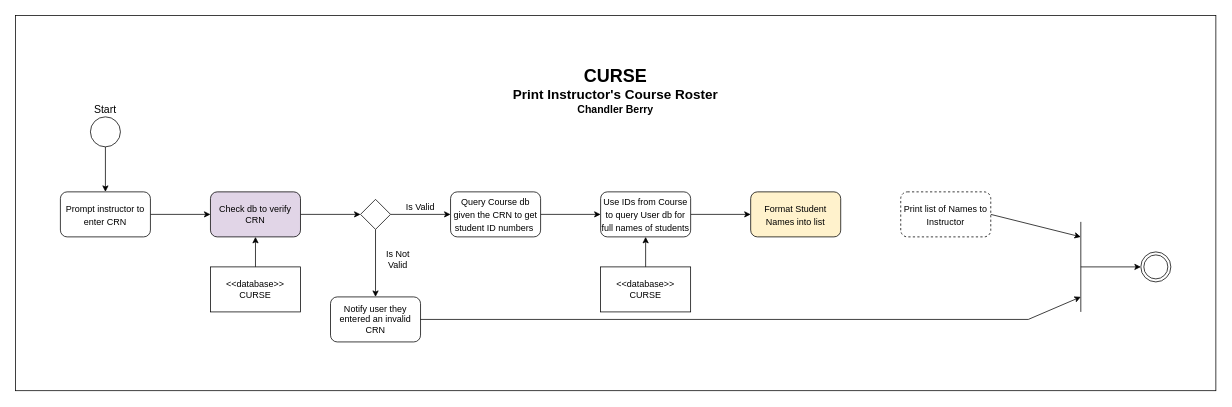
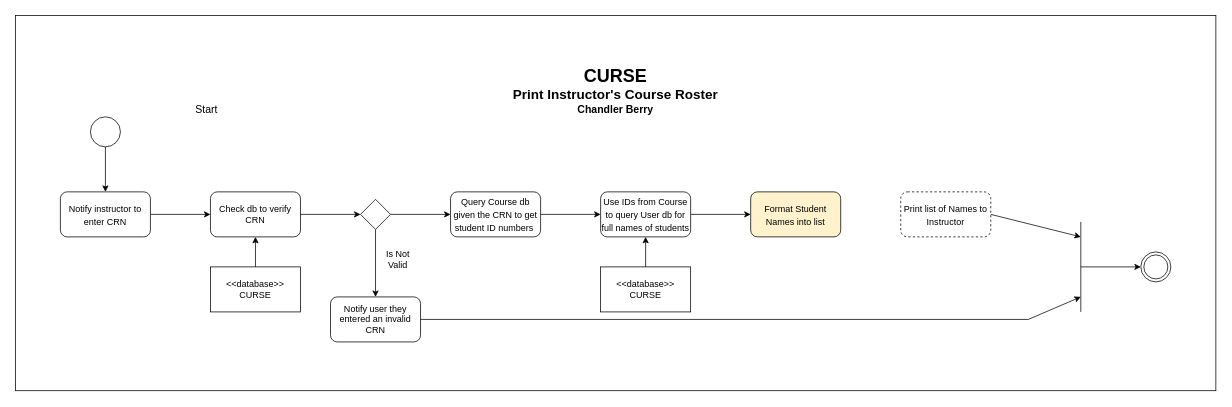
node "Start": moved (105, 109) -> (207, 109)
node "Is Valid": removed
node "Prompt instructor to enter CRN": label "Prompt instructor to enter CRN" -> "Notify instructor to enter CRN"
node "Check db to verify CRN": fillcolor #e1d5e7 -> #ffffff
